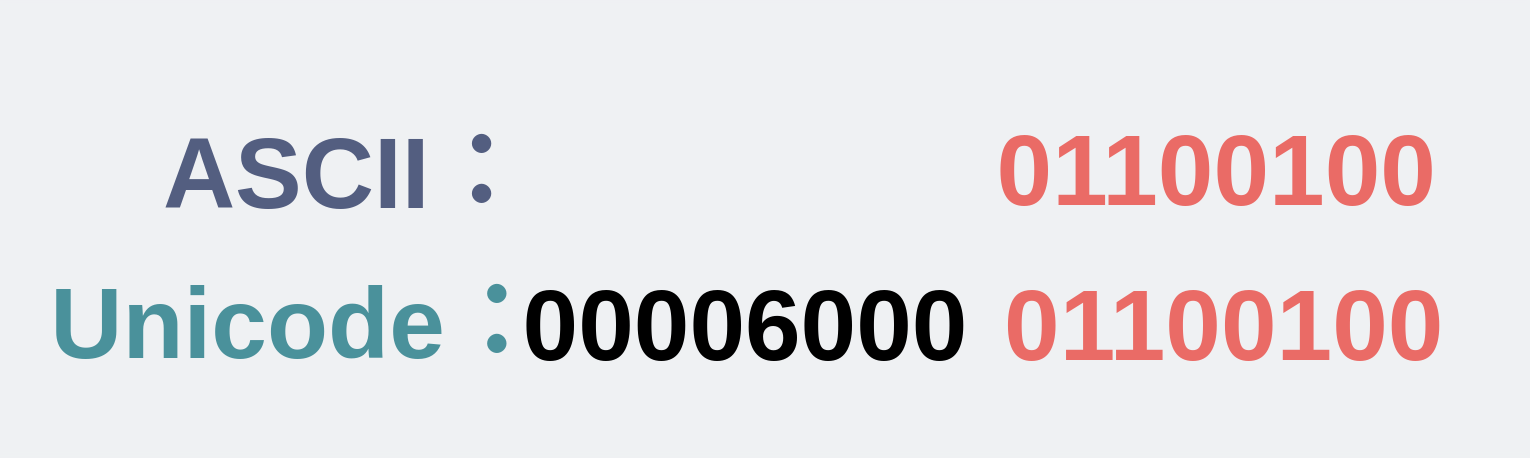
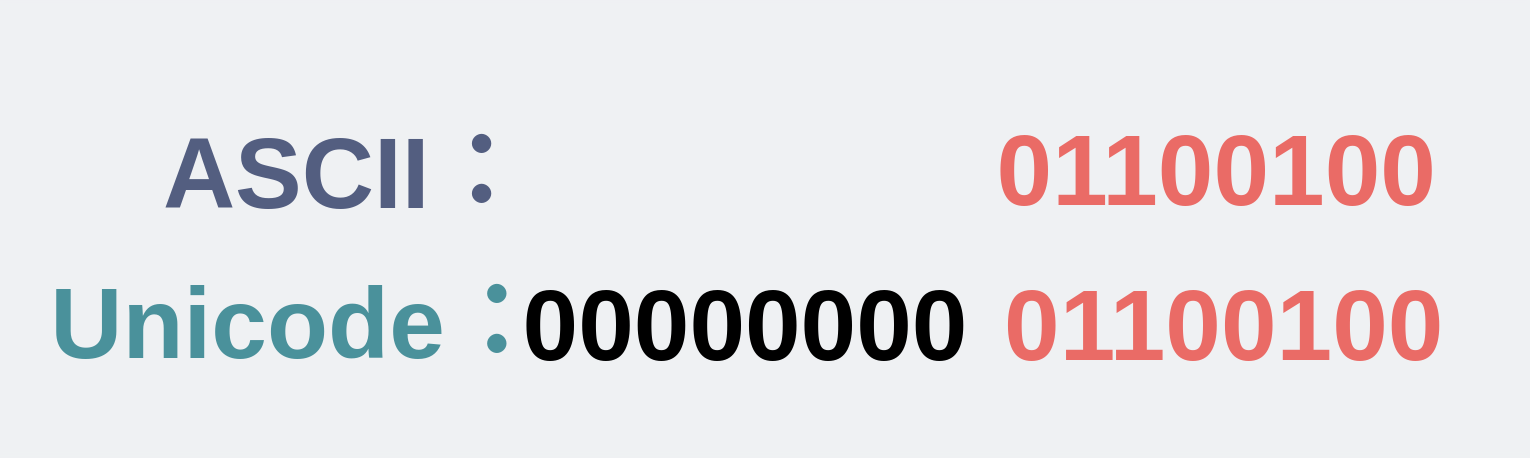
node "00006000": label "00006000" -> "00000000"
